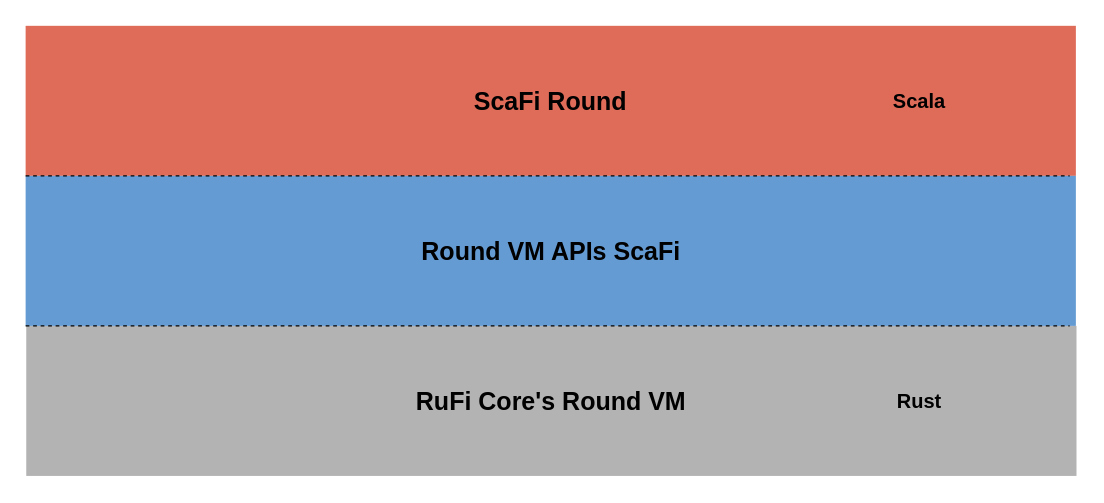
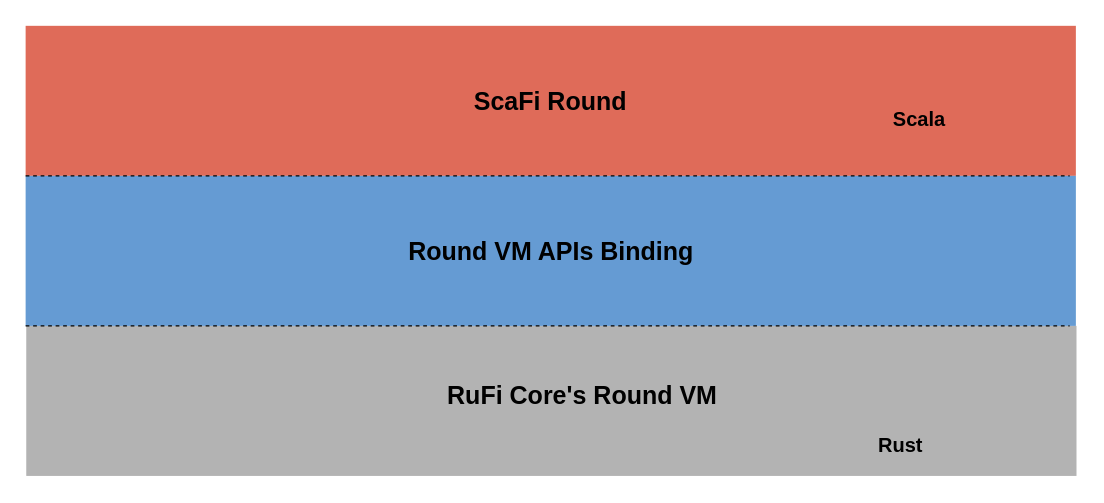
node "Scala": moved (919, 101) -> (919, 119)
node "Round VM APIs ScaFi": label "Round VM APIs ScaFi" -> "Round VM APIs Binding"
node "RuFi Core's Round VM": moved (551, 401) -> (583, 394)
node "Rust": moved (919, 401) -> (901, 444)
